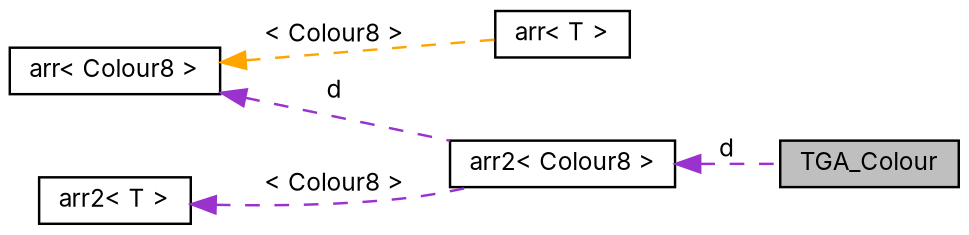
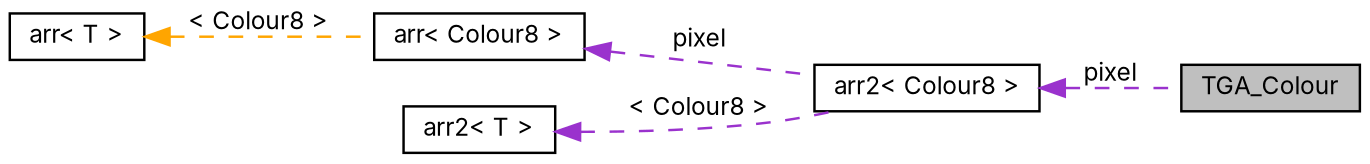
edge "arr< T >" -> "arr< Colour8 >": reversed
edge "arr2< Colour8 >" -> "arr< Colour8 >": label "d" -> "pixel"
edge "TGA_Colour" -> "arr2< Colour8 >": label "d" -> "pixel"
